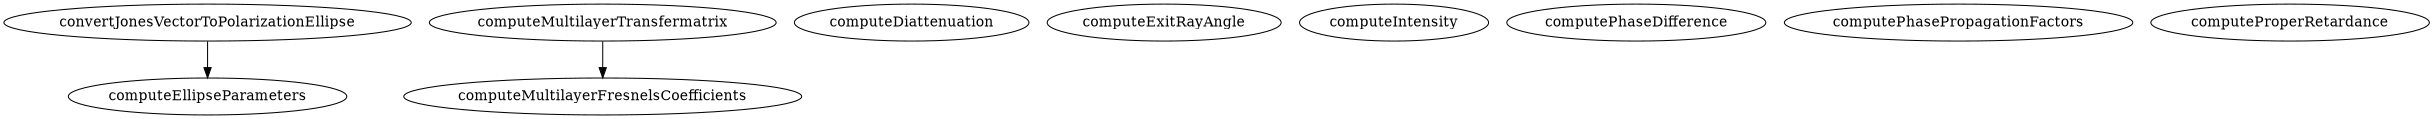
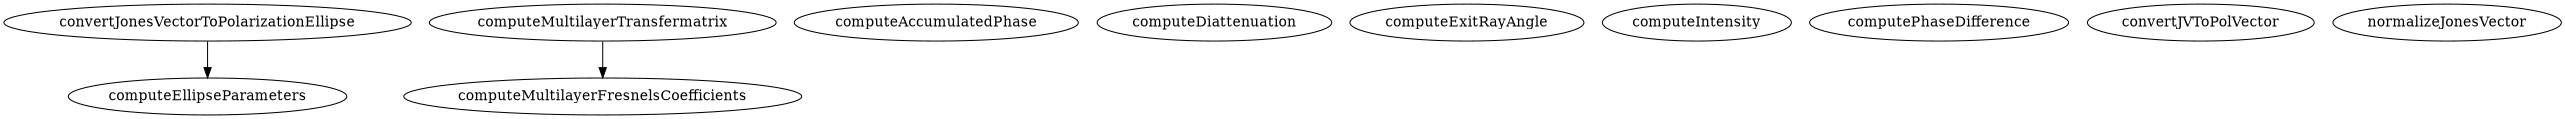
node "computeAccumulatedPhase": added
node "computePhasePropagationFactors": removed
node "convertJVToPolVector": added
node "computeProperRetardance": removed
node "normalizeJonesVector": added
